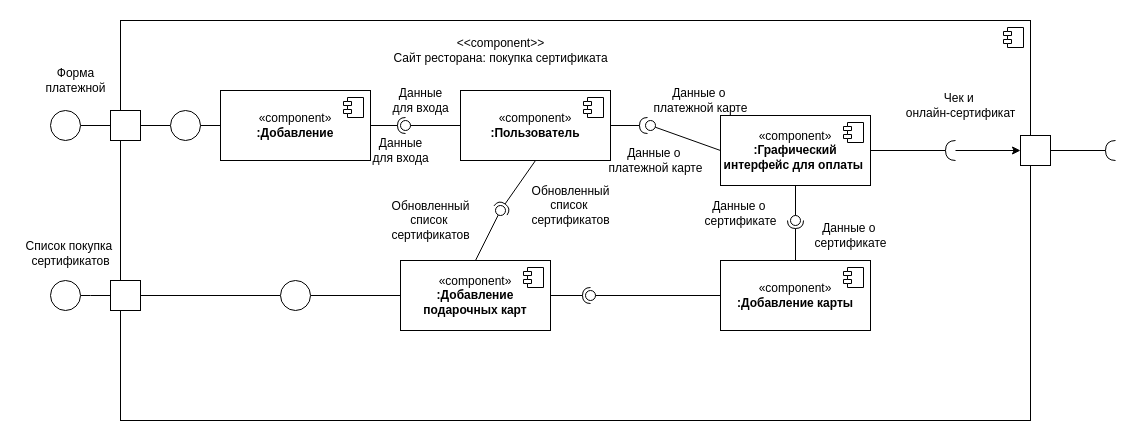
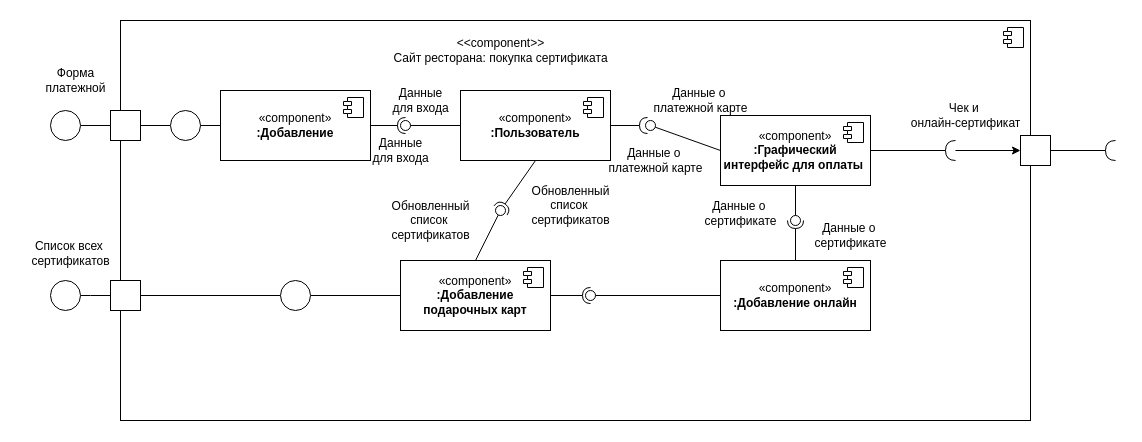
node "Чек и онлайн-сертификат": moved (961, 106) -> (966, 116)
node "Список покупка сертификатов": label "Список покупка сертификатов" -> "Список всех сертификатов"
node "«component» :Добавление карты": label "«component» :Добавление карты" -> "«component» :Добавление онлайн"
